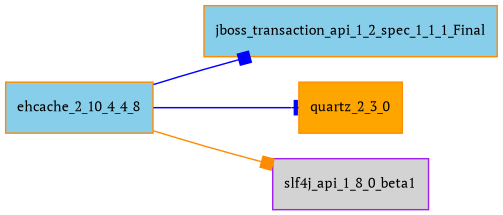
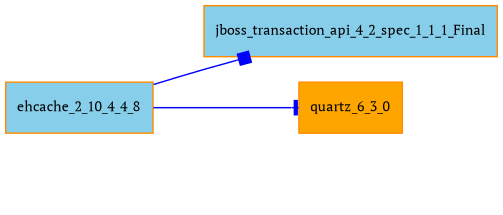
node "jboss_transaction_api_1_2_spec_1_1_1_Final": label "jboss_transaction_api_1_2_spec_1_1_1_Final" -> "jboss_transaction_api_4_2_spec_1_1_1_Final"
node "quartz_2_3_0": label "quartz_2_3_0" -> "quartz_6_3_0"
node "slf4j_api_1_8_0_beta1": removed
